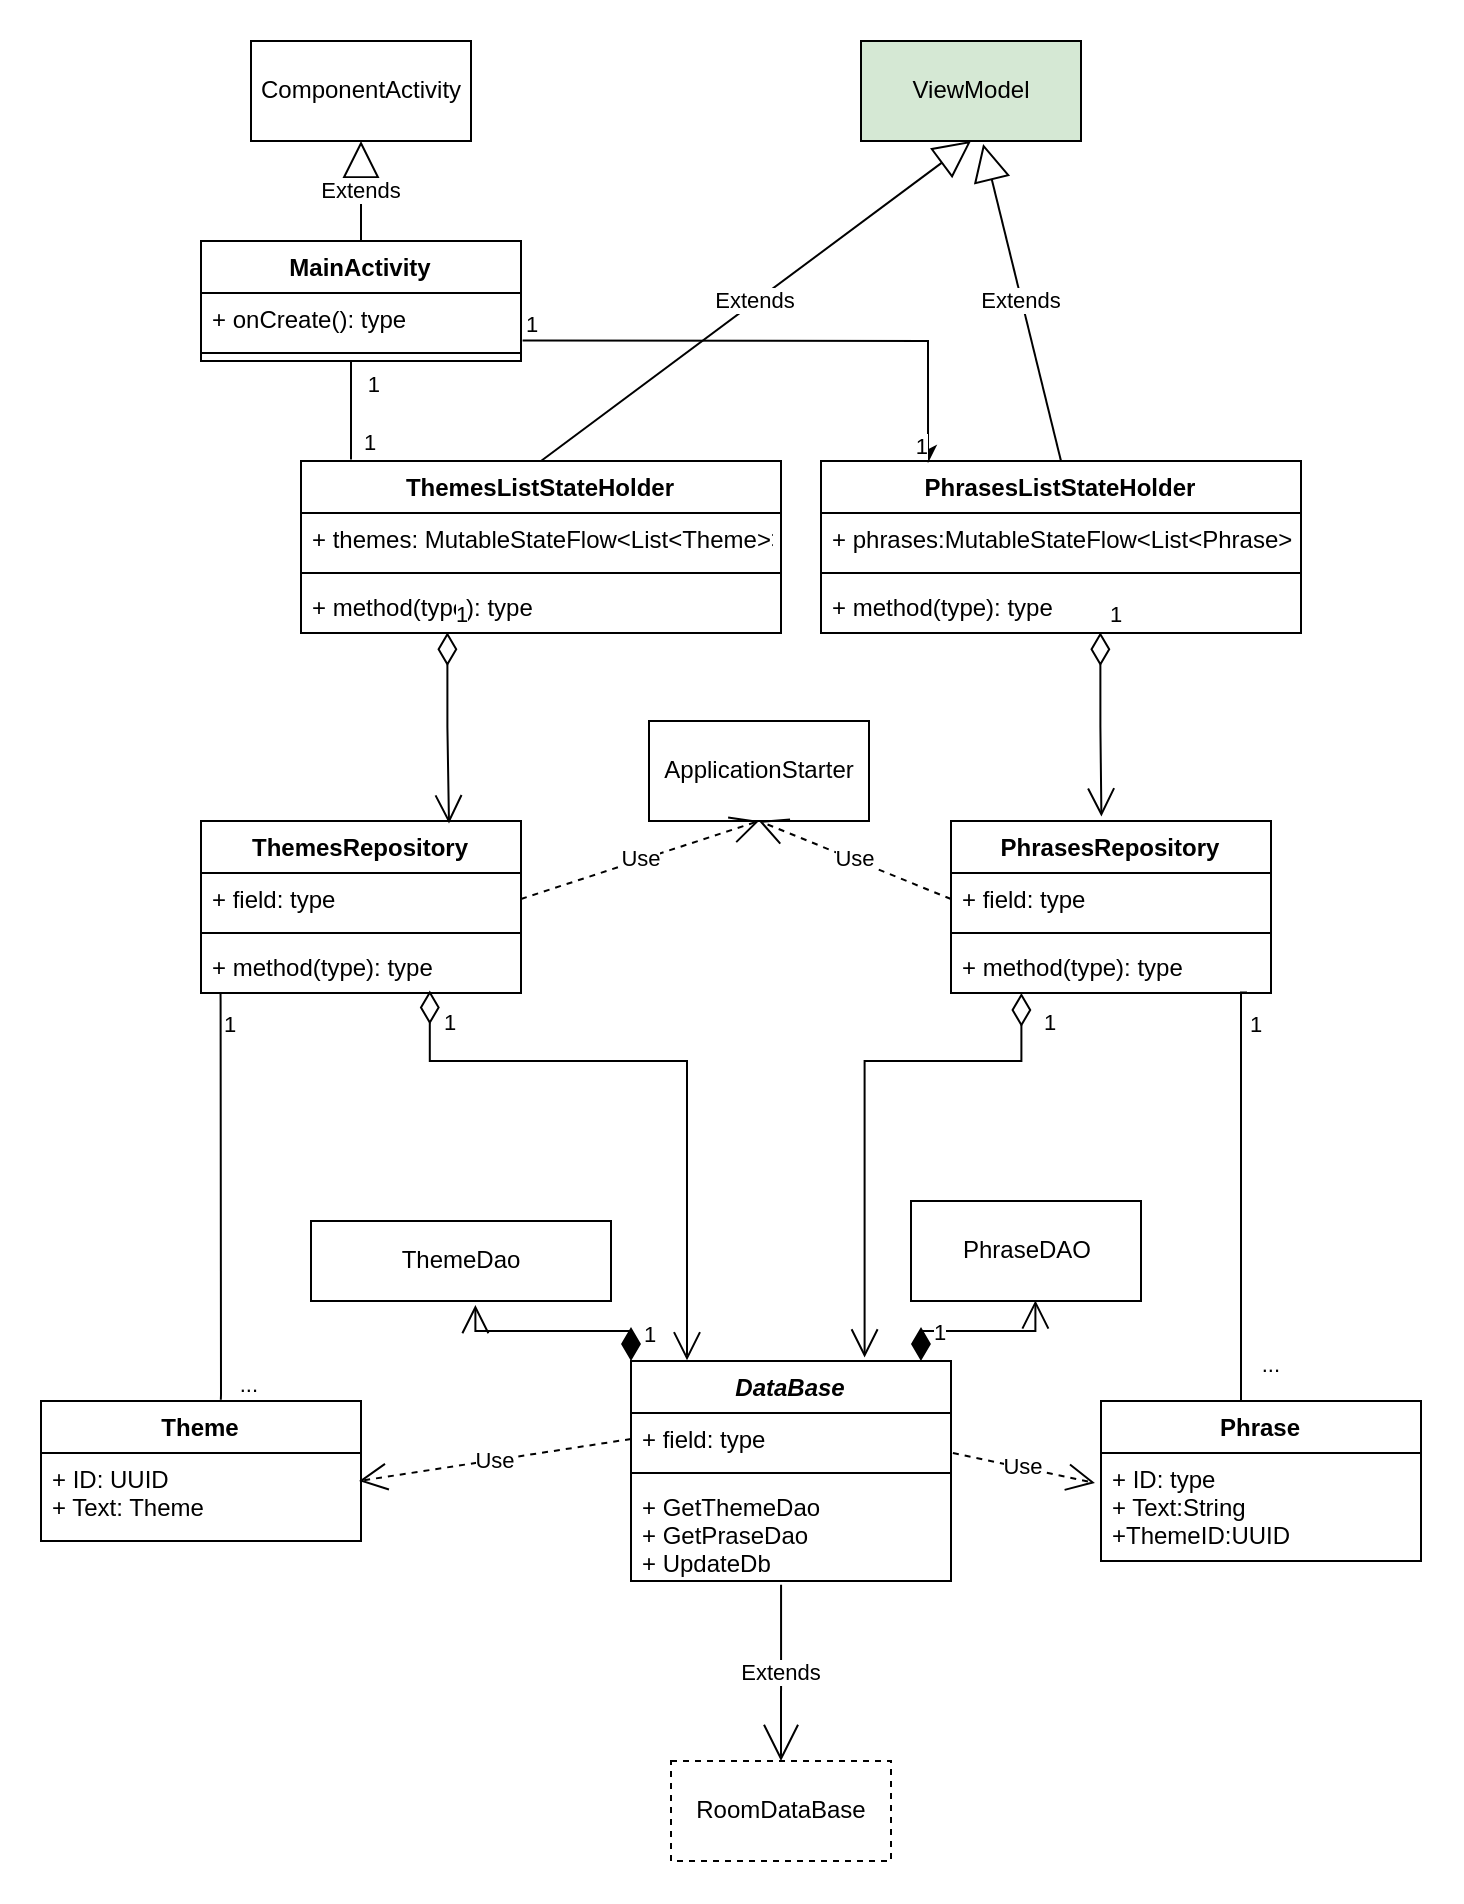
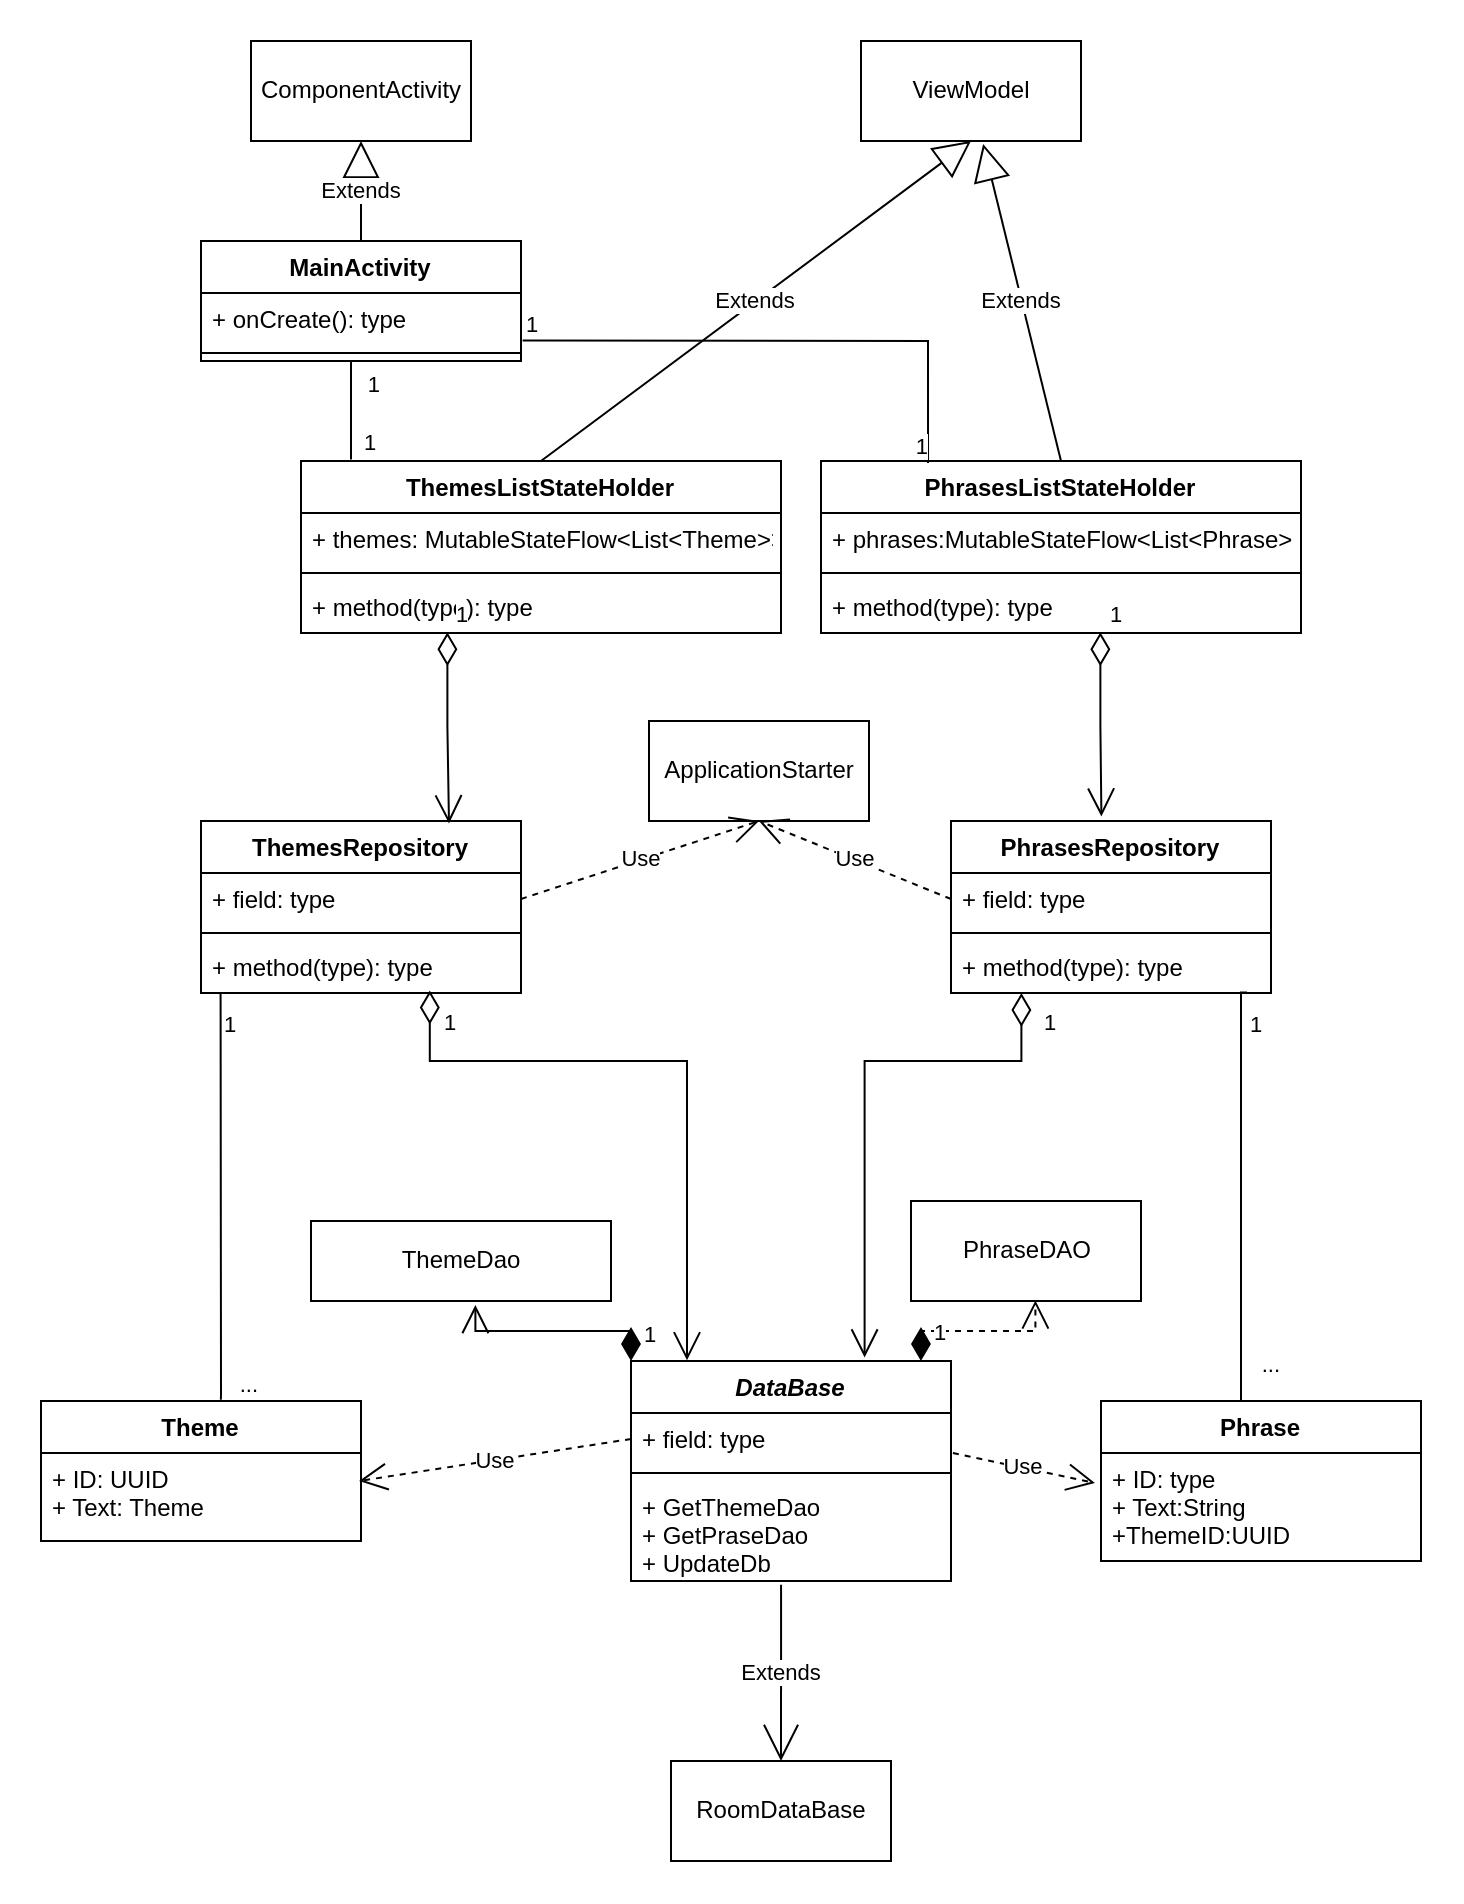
node "ViewModel": fillcolor #d5e8d4 -> #ffffff
edge "+ onCreate(): type" -> "PhrasesListStateHolder": arrowhead classic -> none
edge "PhraseDAO" -- "DataBase": style solid -> dashed
node "RoomDataBase": style dashed -> solid
